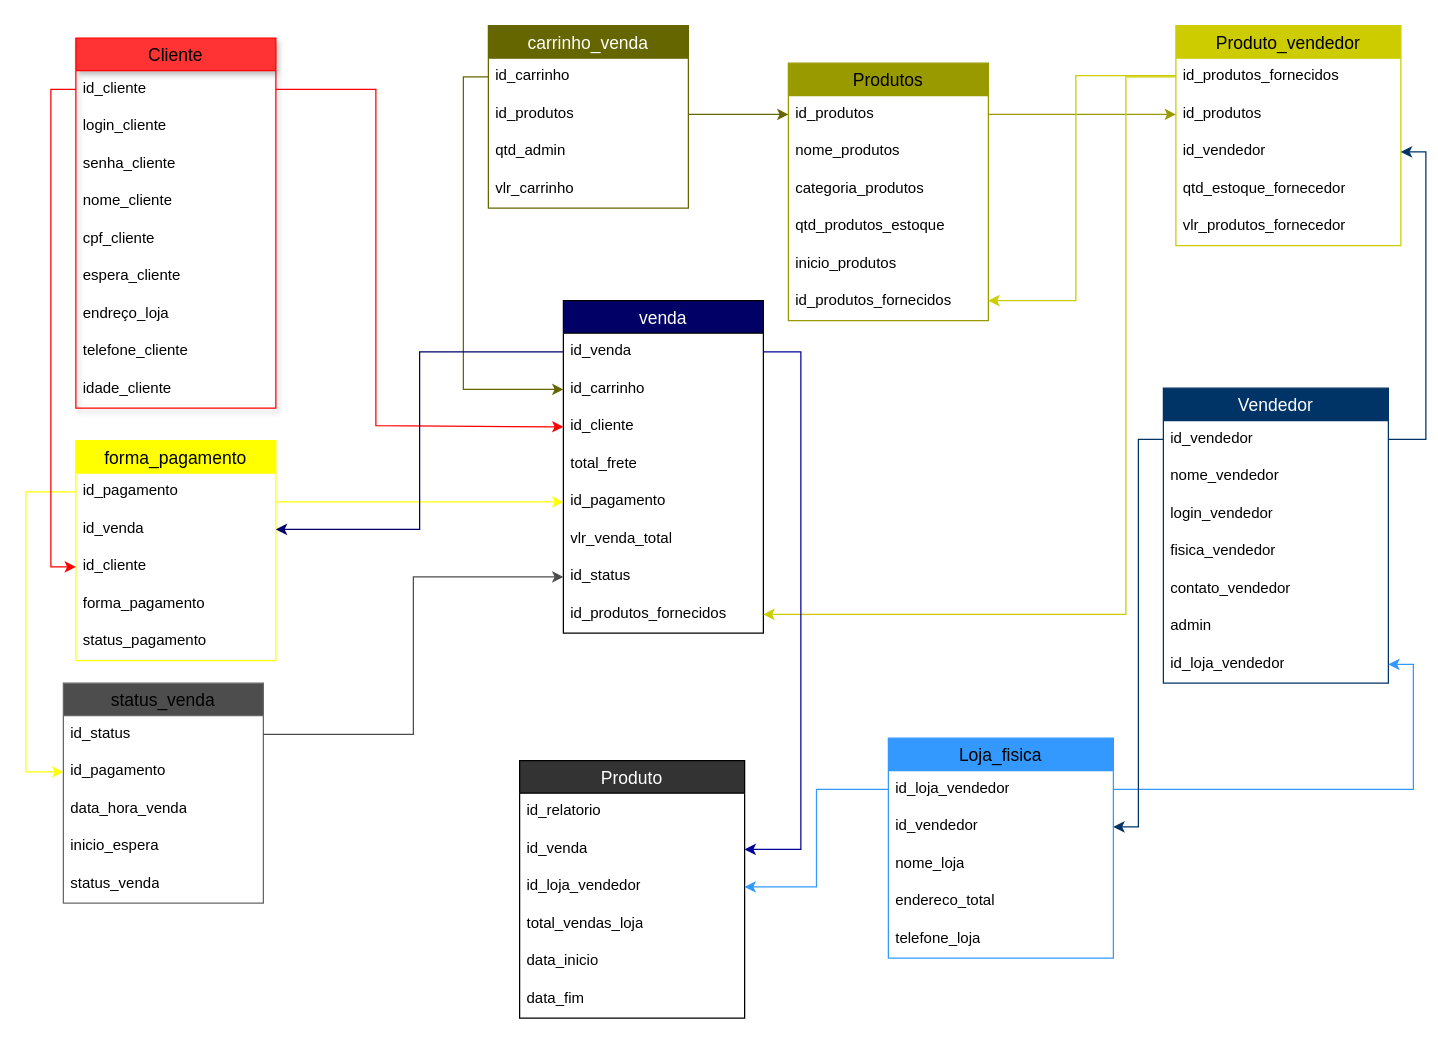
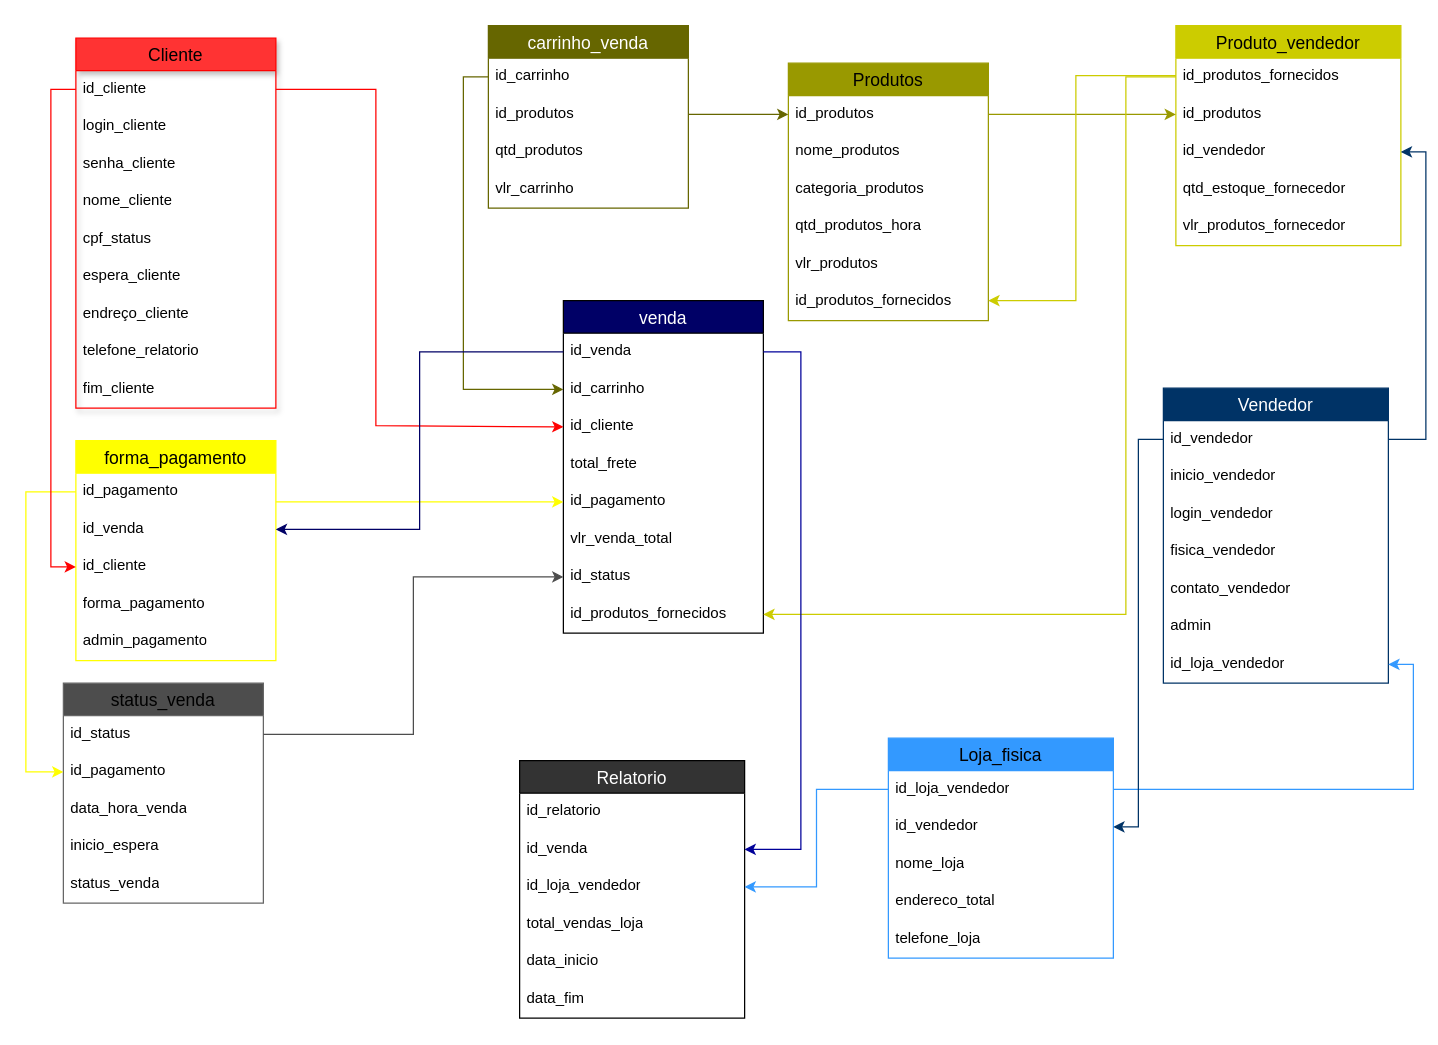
node "qtd_admin": label "qtd_admin" -> "qtd_produtos"
node "qtd_produtos_estoque": label "qtd_produtos_estoque" -> "qtd_produtos_hora"
node "cpf_cliente": label "cpf_cliente" -> "cpf_status"
node "inicio_produtos": label "inicio_produtos" -> "vlr_produtos"
node "endreço_loja": label "endreço_loja" -> "endreço_cliente"
node "telefone_cliente": label "telefone_cliente" -> "telefone_relatorio"
node "idade_cliente": label "idade_cliente" -> "fim_cliente"
node "nome_vendedor": label "nome_vendedor" -> "inicio_vendedor"
node "status_pagamento": label "status_pagamento" -> "admin_pagamento"
node "Produto": label "Produto" -> "Relatorio"
